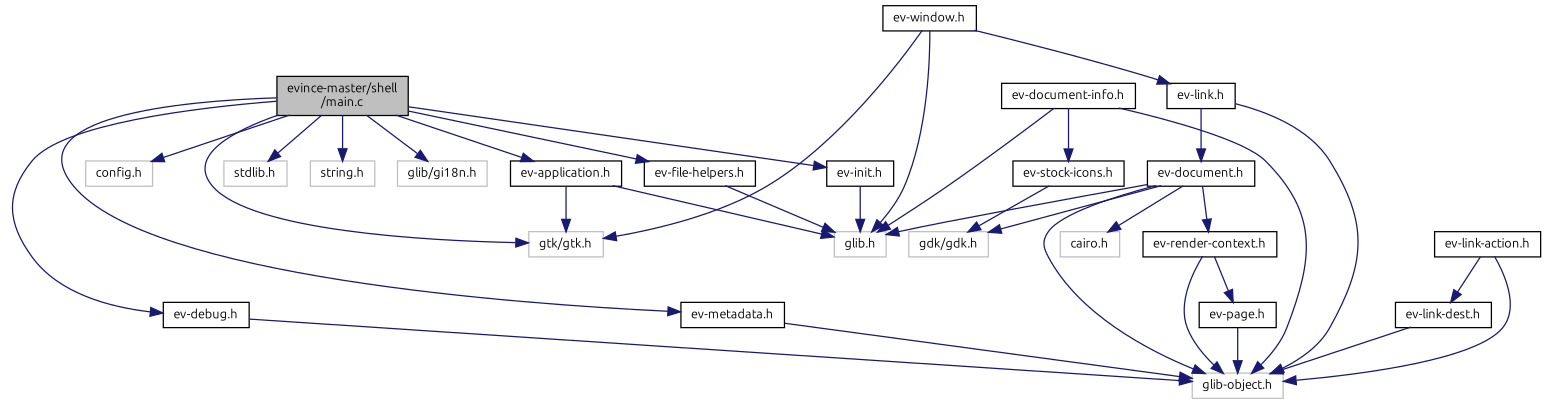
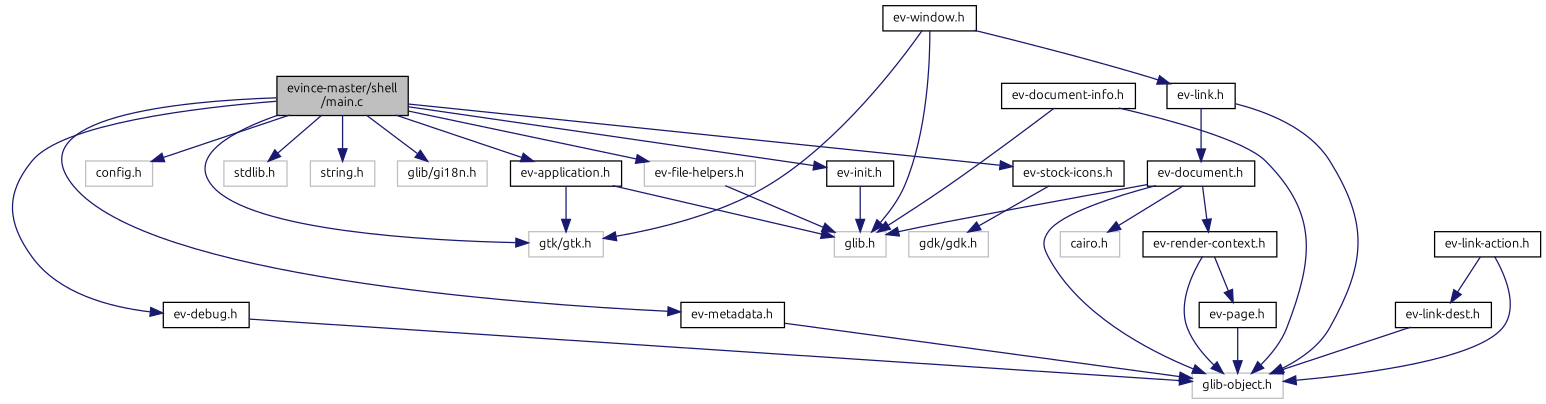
edge "ev-document-info.h" -> "ev-stock-icons.h": now "evince-master/shell /main.c" -> "ev-stock-icons.h"
node "ev-file-helpers.h": color black -> grey75
edge "ev-document.h" -> "gdk/gdk.h": removed
